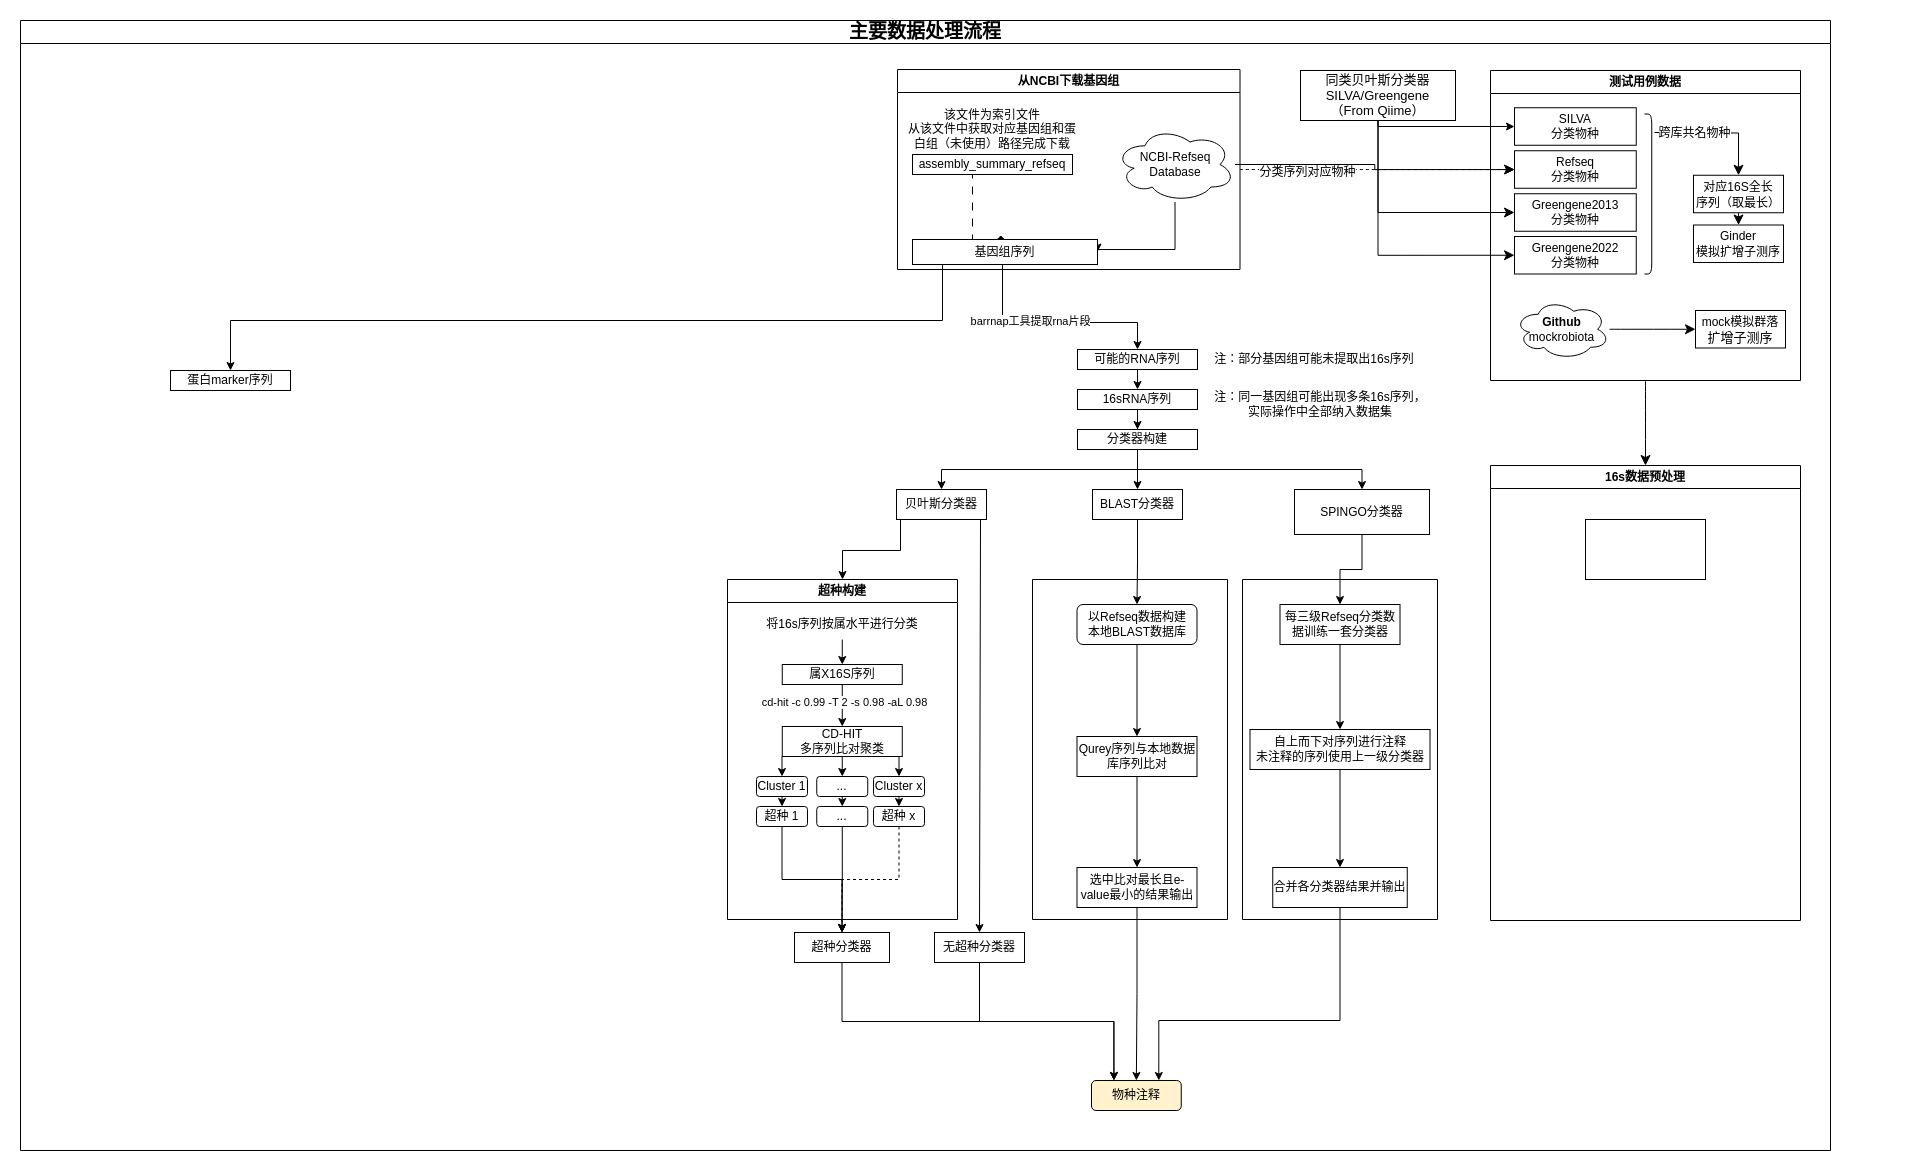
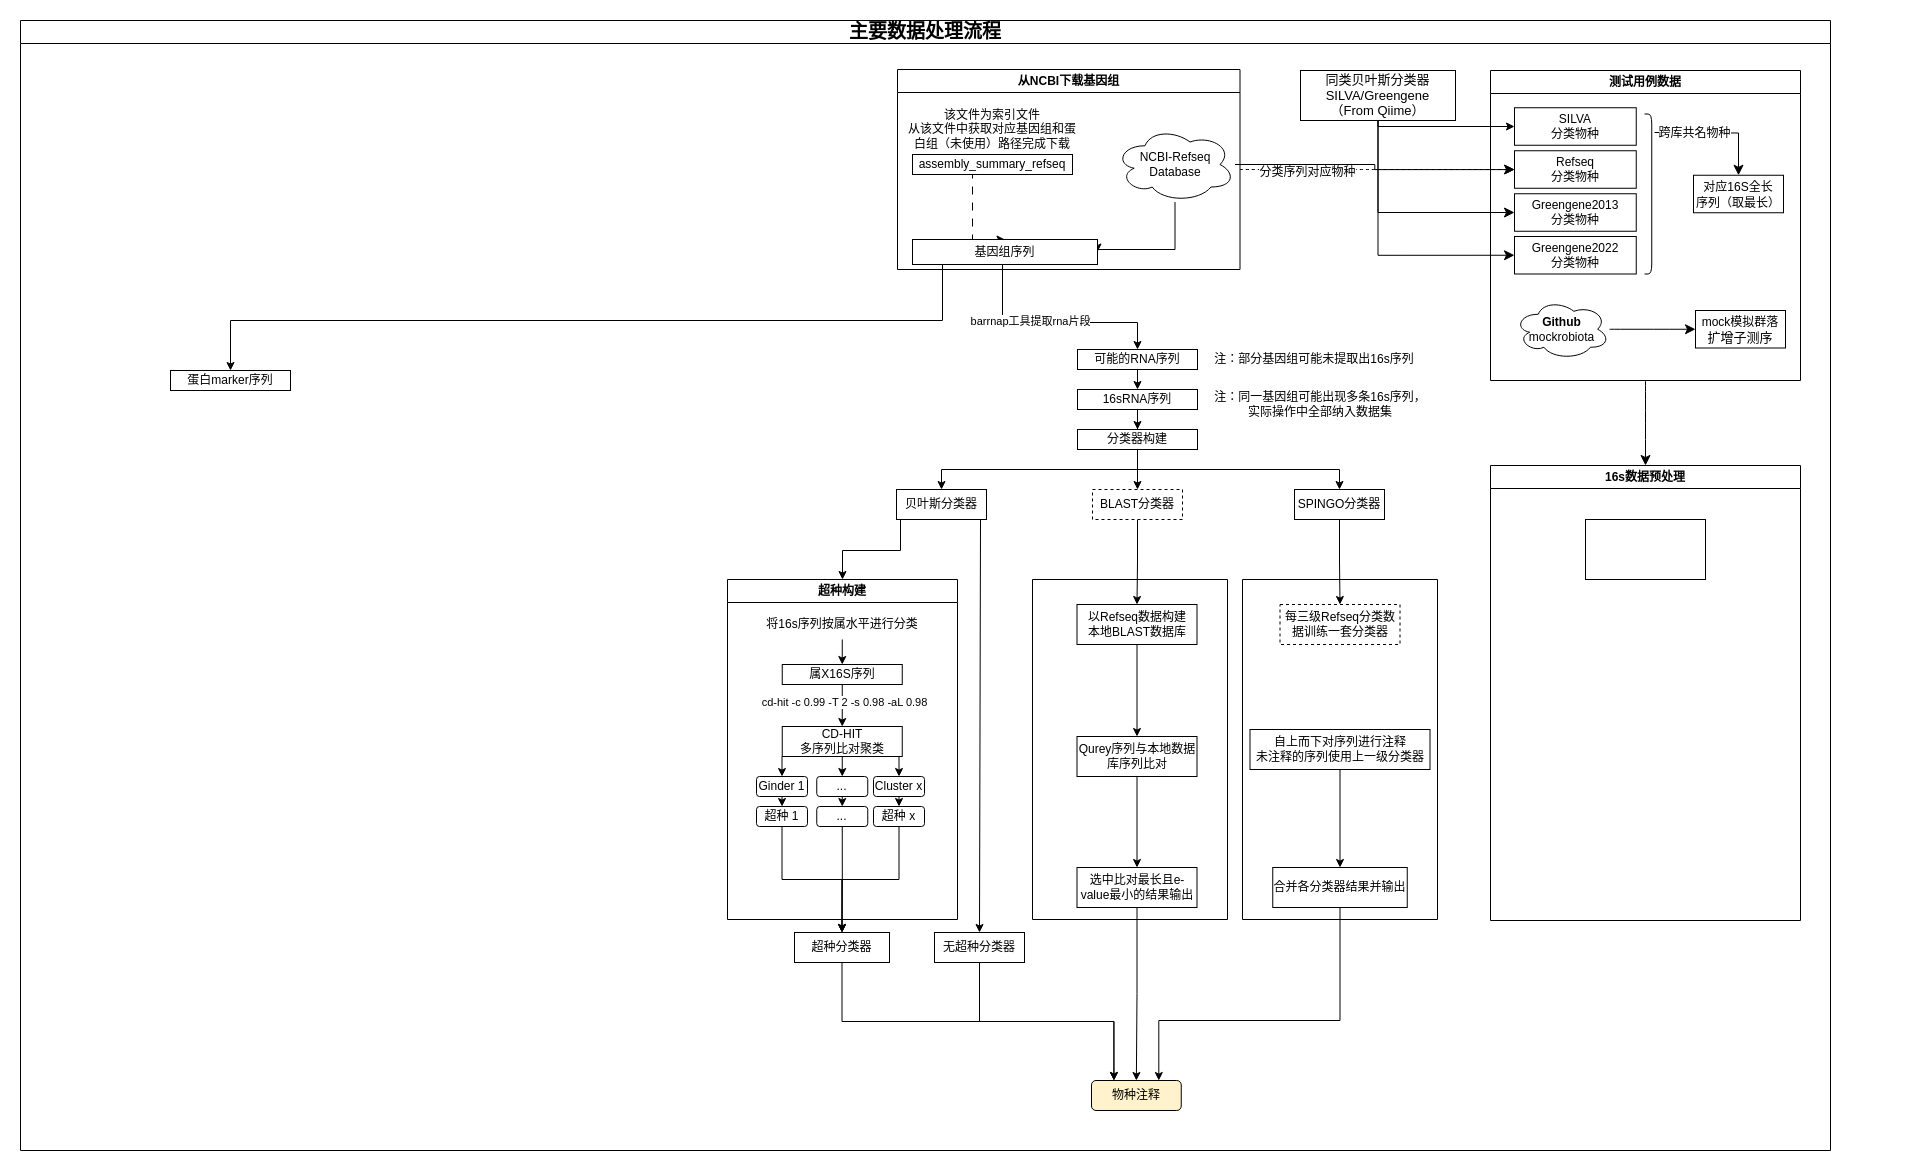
edge "对应16S全长 序列（取最长）" -> "Ginder 模拟扩增子测序": removed
edge "assembly_summary_refseq" -> "基因组序列": arrowhead diamond -> classic
node "Ginder 模拟扩增子测序": removed
node "BLAST分类器": style solid -> dashed
node "SPINGO分类器": size 135x45 -> 90x30
node "以Refseq数据构建 本地BLAST数据库": shape rounded rectangle -> rectangle
node "每三级Refseq分类数据训练一套分类器": style solid -> dashed
edge "每三级Refseq分类数据训练一套分类器" -> "自上而下对序列进行注释 未注释的序列使用上一级分类器": removed
node "Cluster 1": label "Cluster 1" -> "Ginder 1"
edge "超种 x" -> "超种分类器": style dashed -> solid
